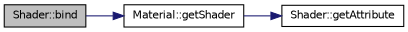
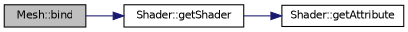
node "Shader::bind": label "Shader::bind" -> "Mesh::bind"
node "Material::getShader": label "Material::getShader" -> "Shader::getShader"
